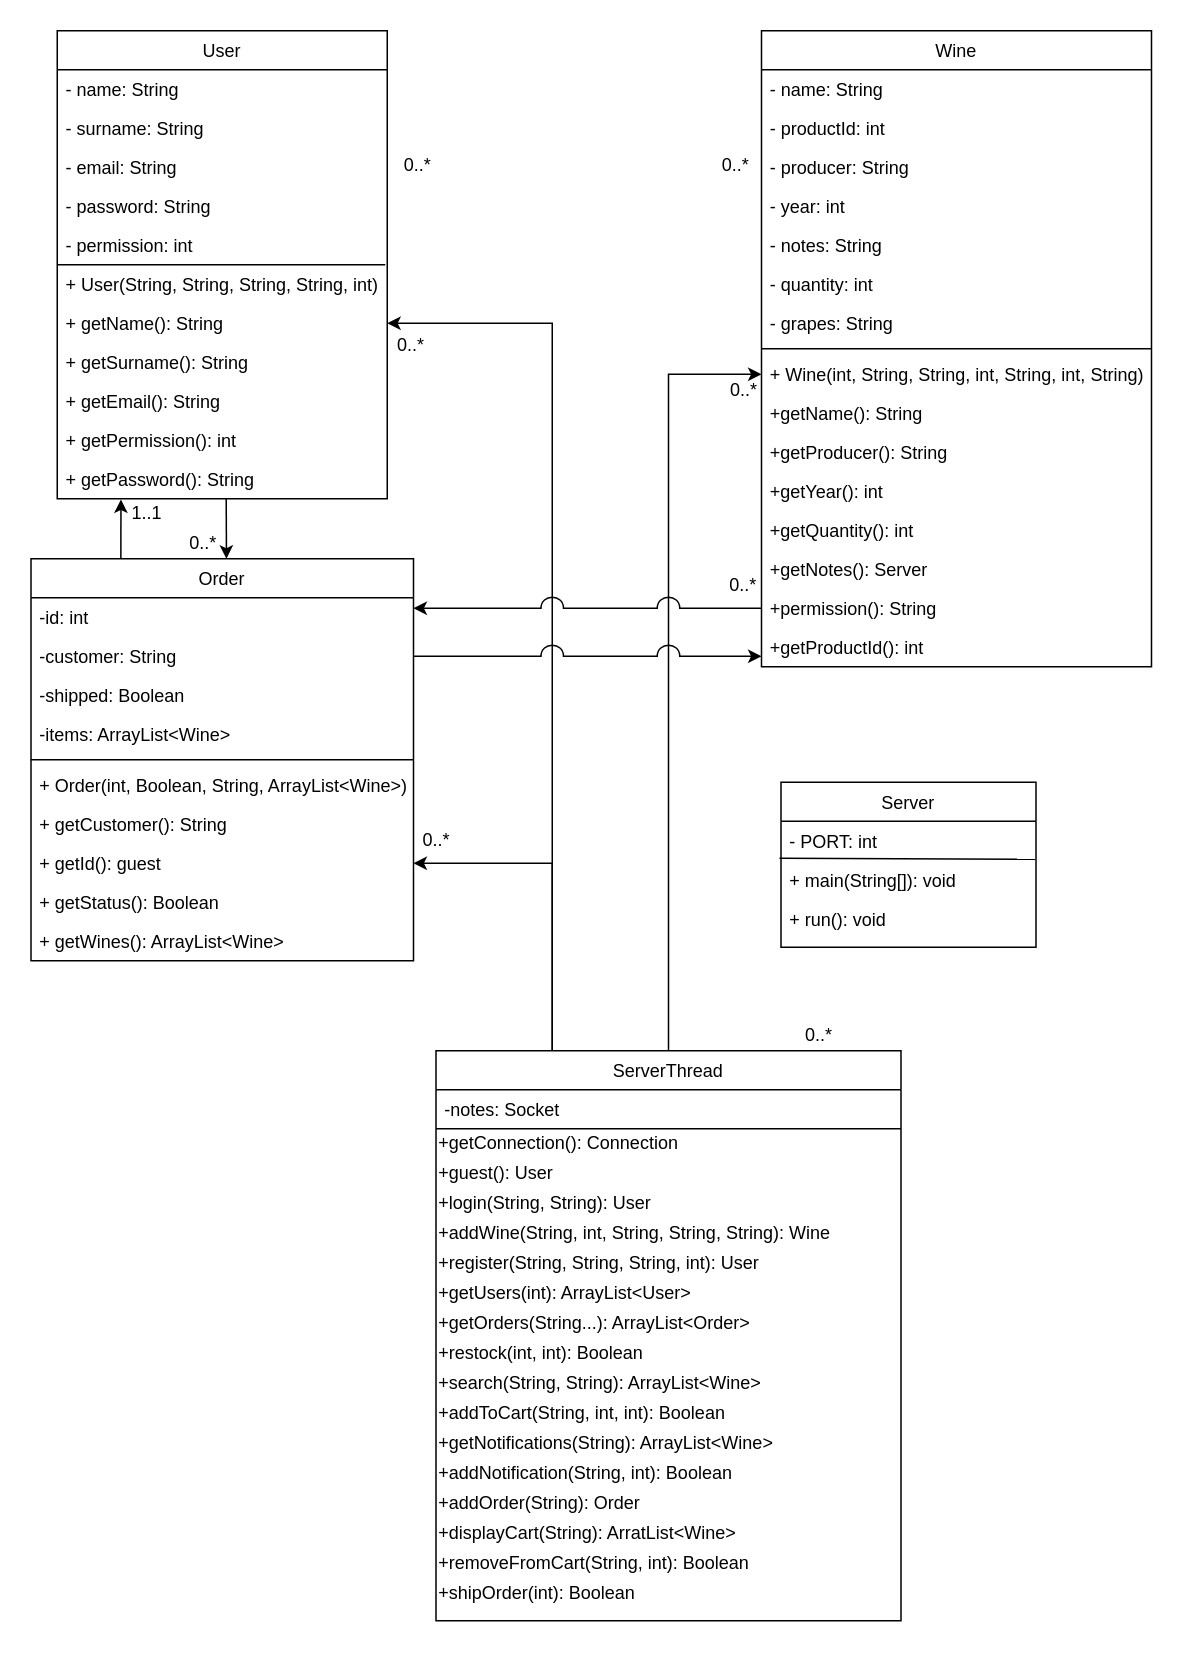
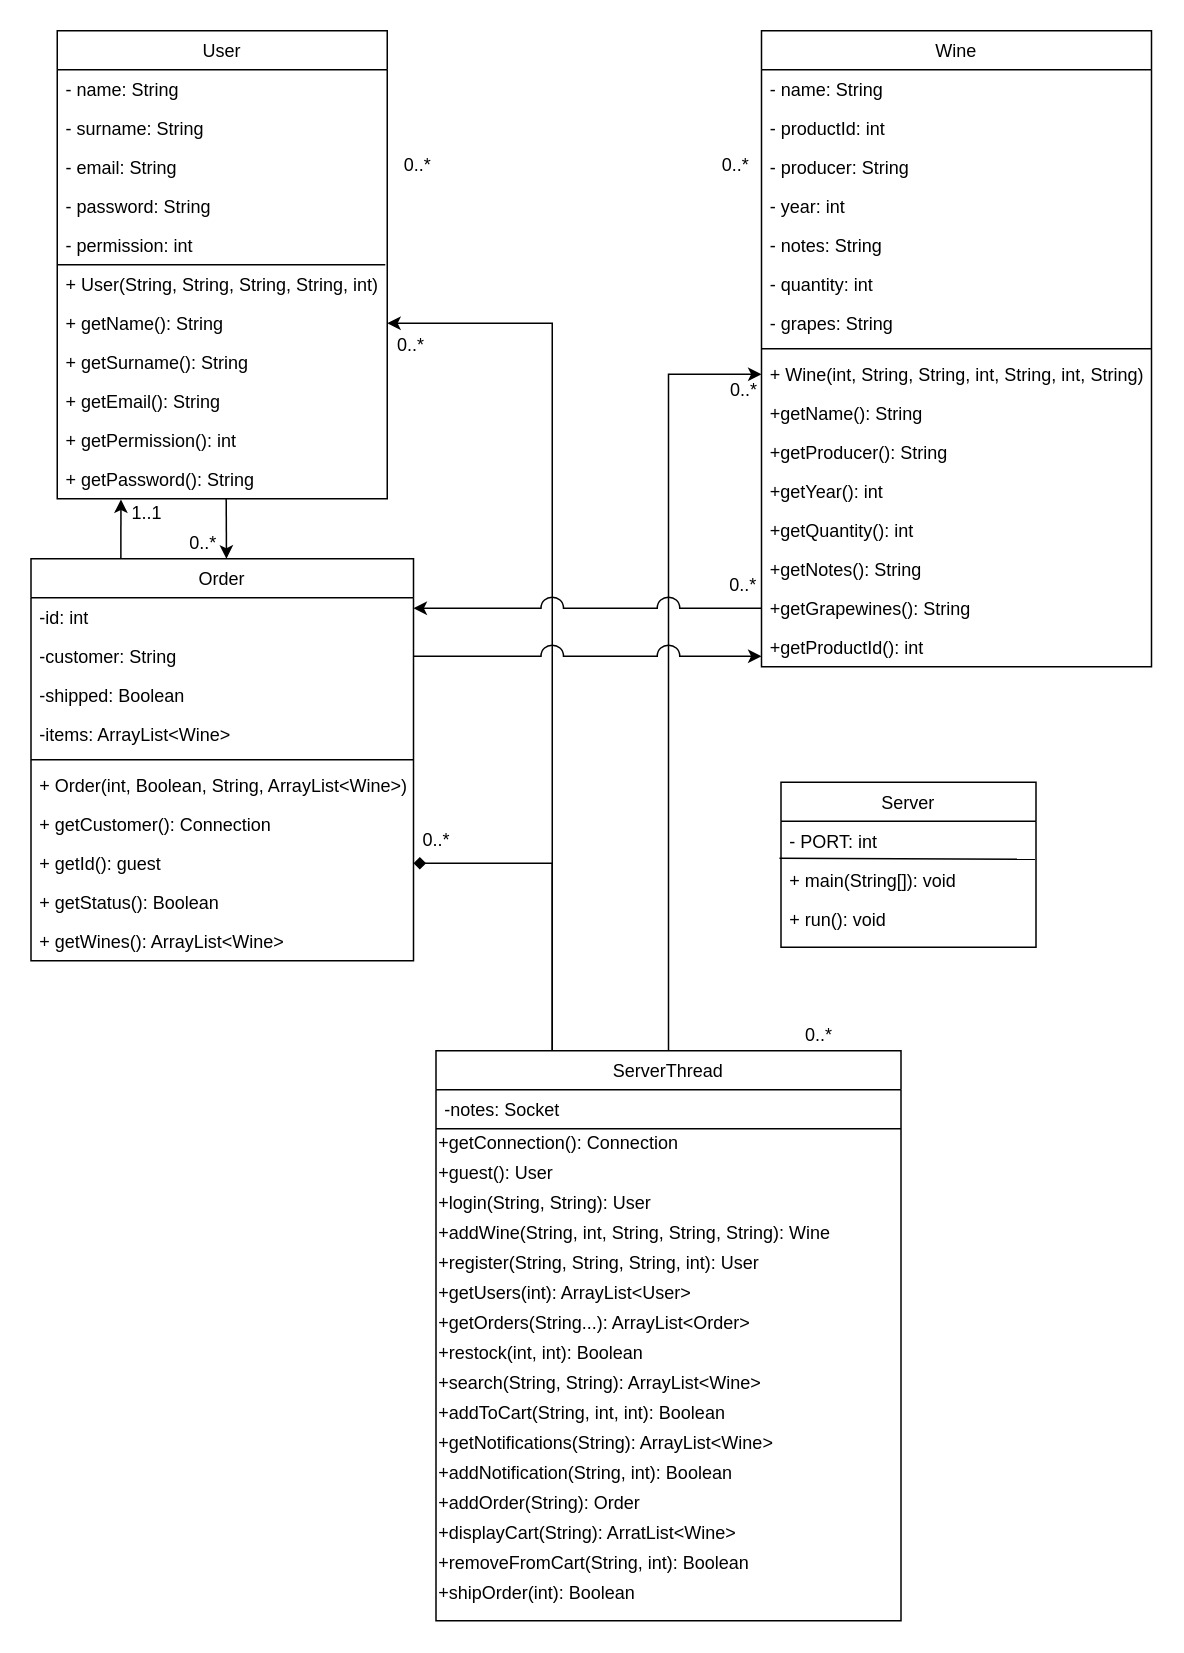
node "+getNotes(): Server": label "+getNotes(): Server" -> "+getNotes(): String"
node "+permission(): String": label "+permission(): String" -> "+getGrapewines(): String"
node "+ getCustomer(): String": label "+ getCustomer(): String" -> "+ getCustomer(): Connection"
edge "ServerThread" -> "+ getId(): guest": arrowhead classic -> diamond
